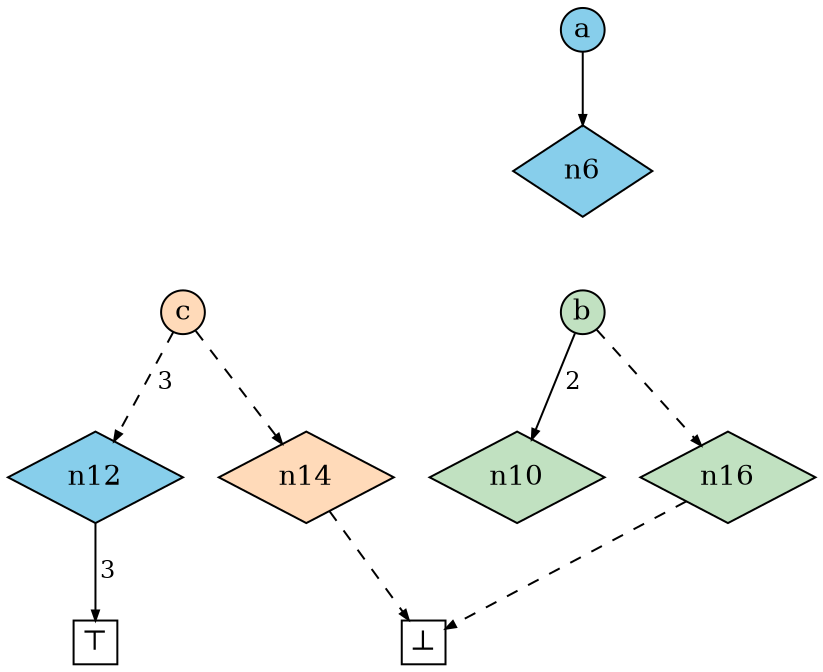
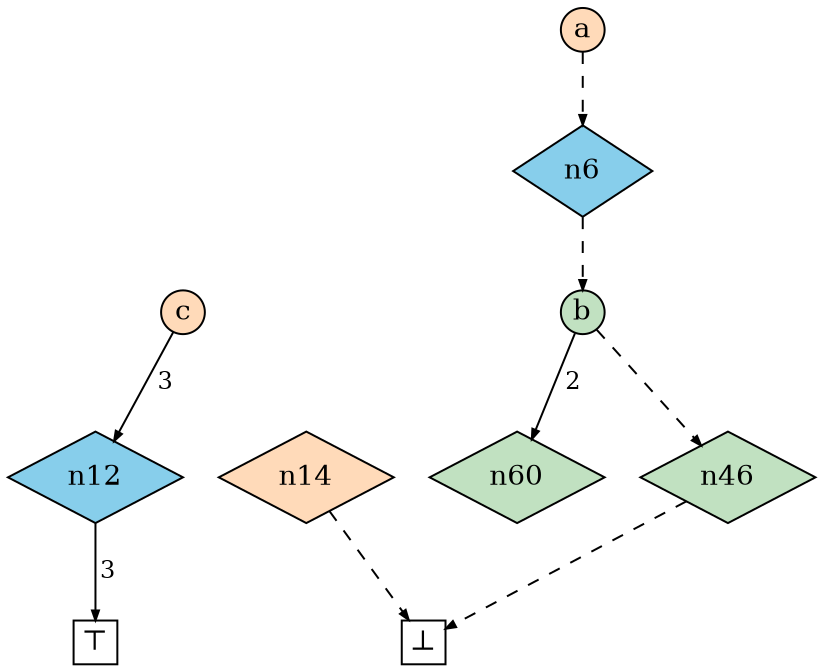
node "a": fillcolor skyblue -> peachpuff
edge "a" -> "n6": style solid -> dashed
edge "n6" -> "b": added
edge "c" -> "n12": style dashed -> solid
edge "c" -> "n14": removed
node "n10": label "n10" -> "n60"
node "n16": label "n16" -> "n46"
